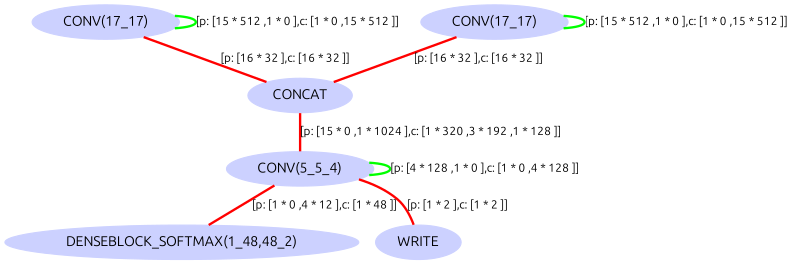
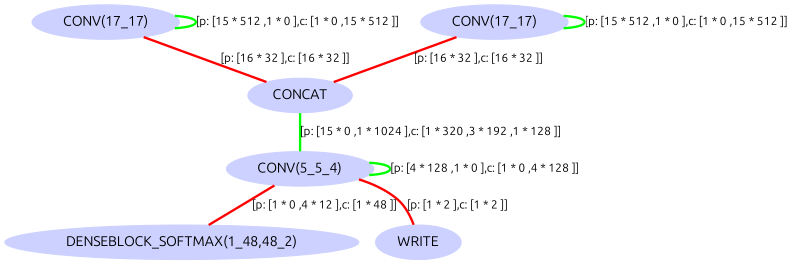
edge "CONCAT" -- "CONV(5_5_4)": color red -> green
